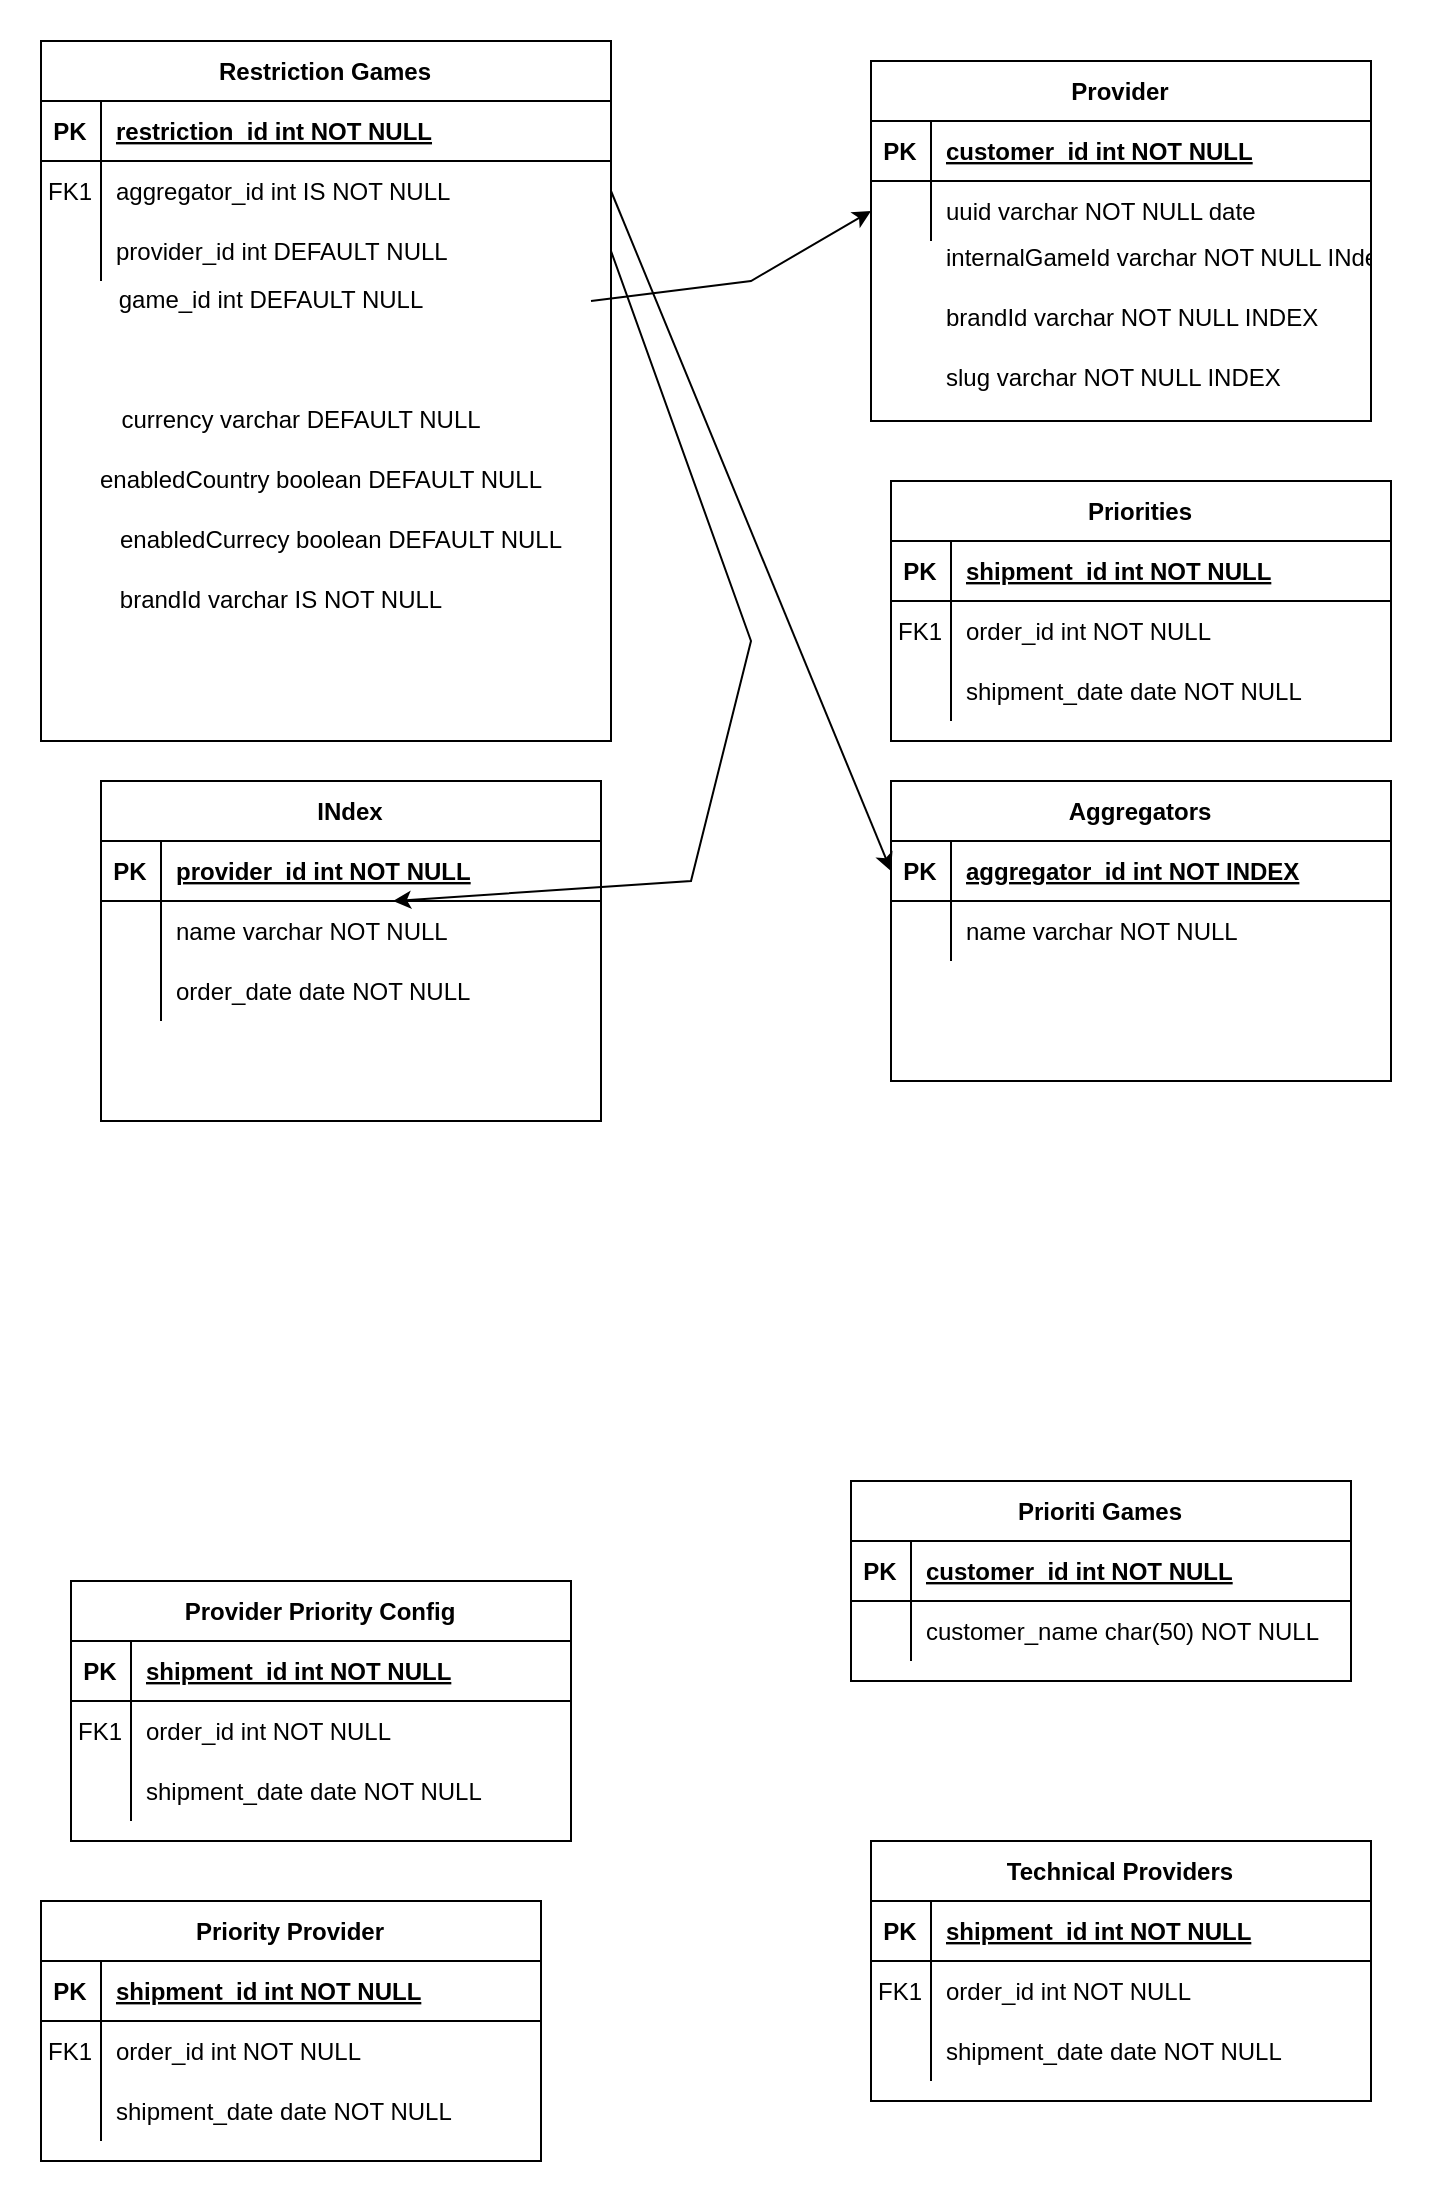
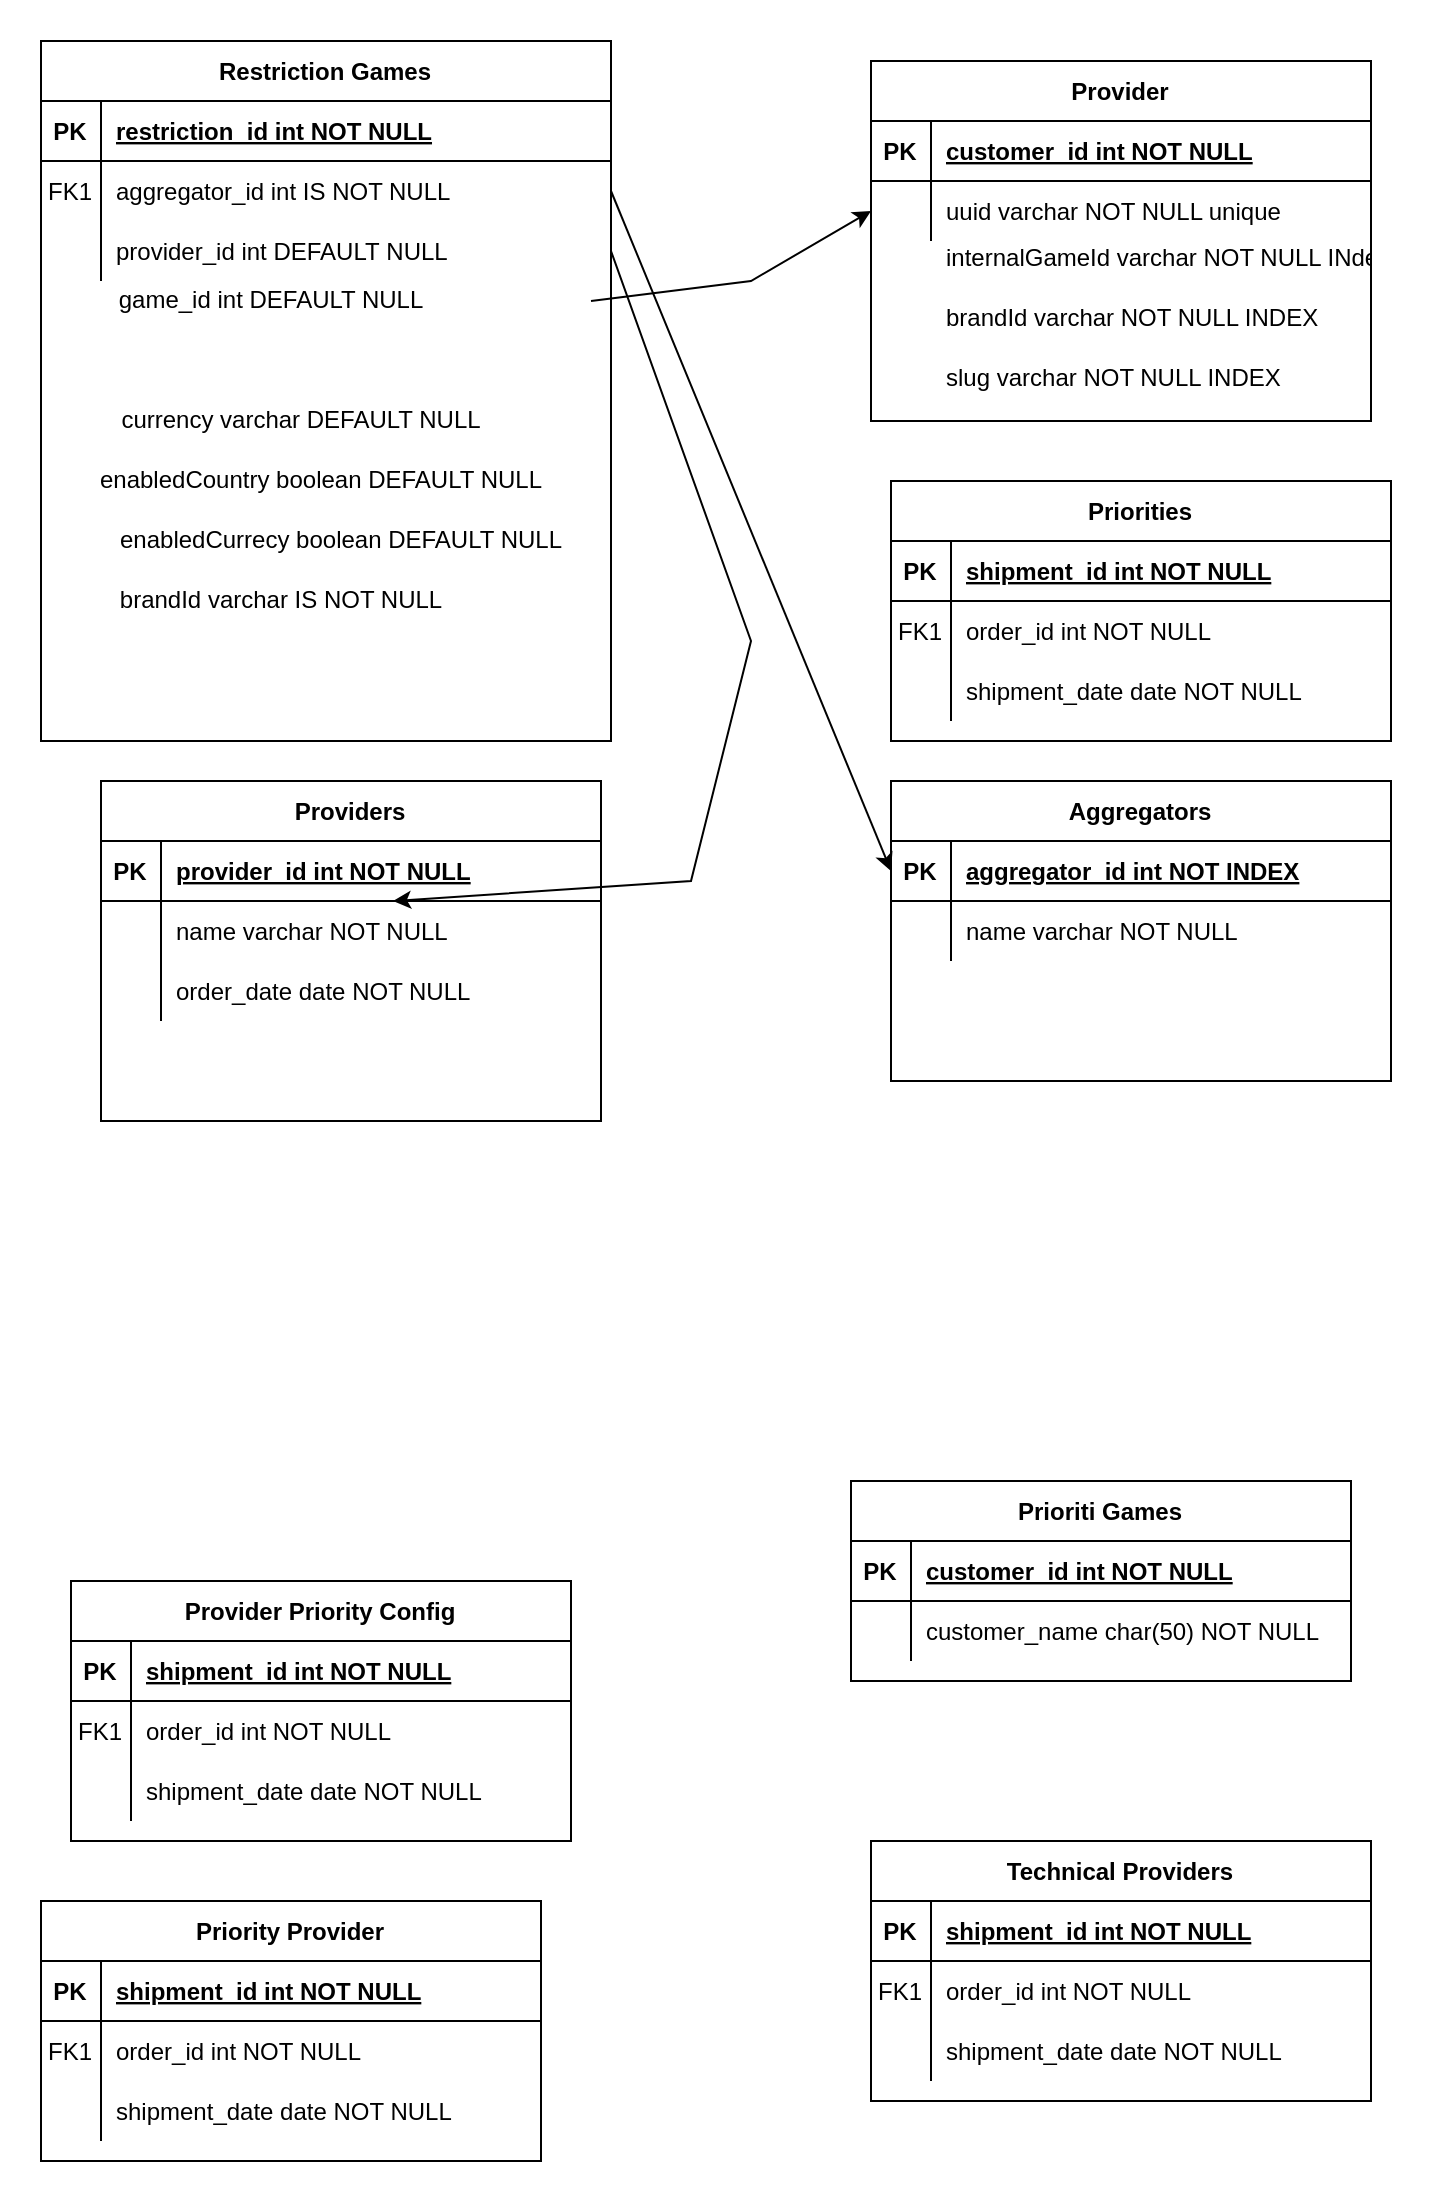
node "uuid varchar NOT NULL date": label "uuid varchar NOT NULL date" -> "uuid varchar NOT NULL unique"
node "INdex": label "INdex" -> "Providers"
